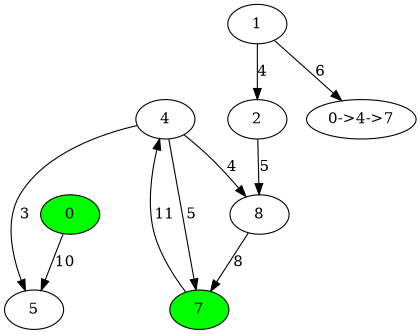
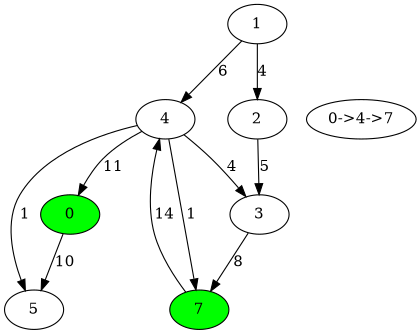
edge "1" -> "0->4->7": now "1" -> "4"
edge "4" -> "0": added, label "11"
edge "4" -> "5": label "3" -> "1"
edge "7" -> "4": label "11" -> "14"
edge "4" -> "7": label "5" -> "1"
node "8": label "8" -> "3"
